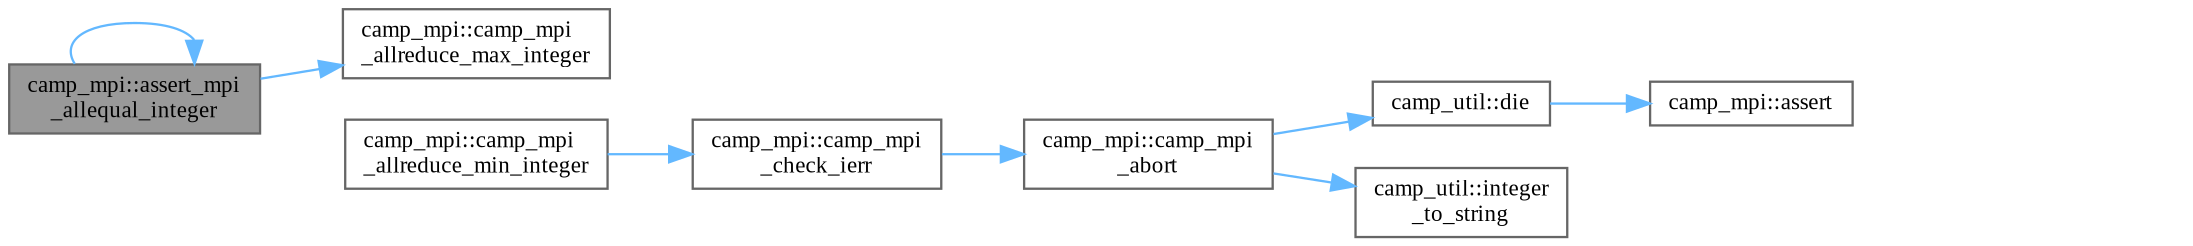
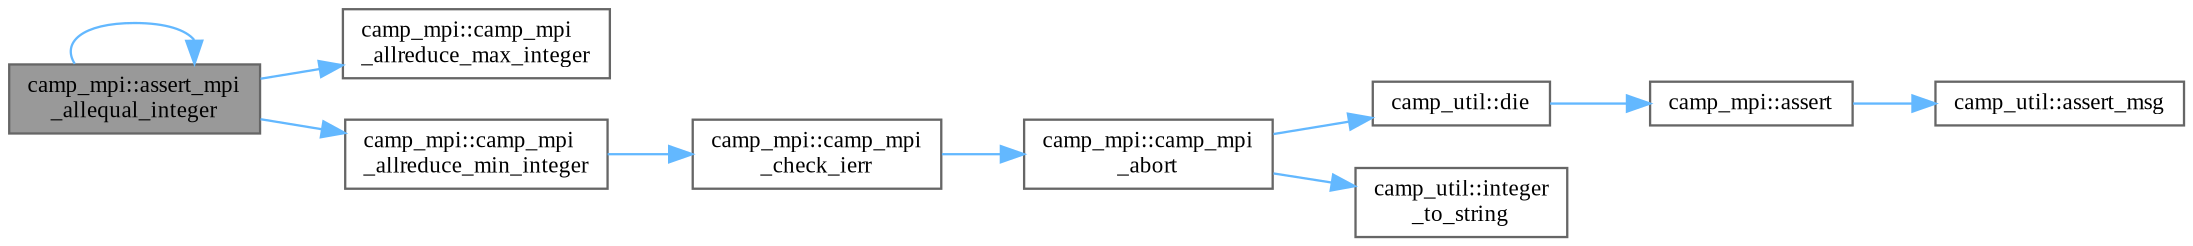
node "camp_util::assert_msg": added
edge "camp_mpi::assert_mpi _allequal_integer" -> "camp_mpi::camp_mpi _allreduce_min_integer": added
